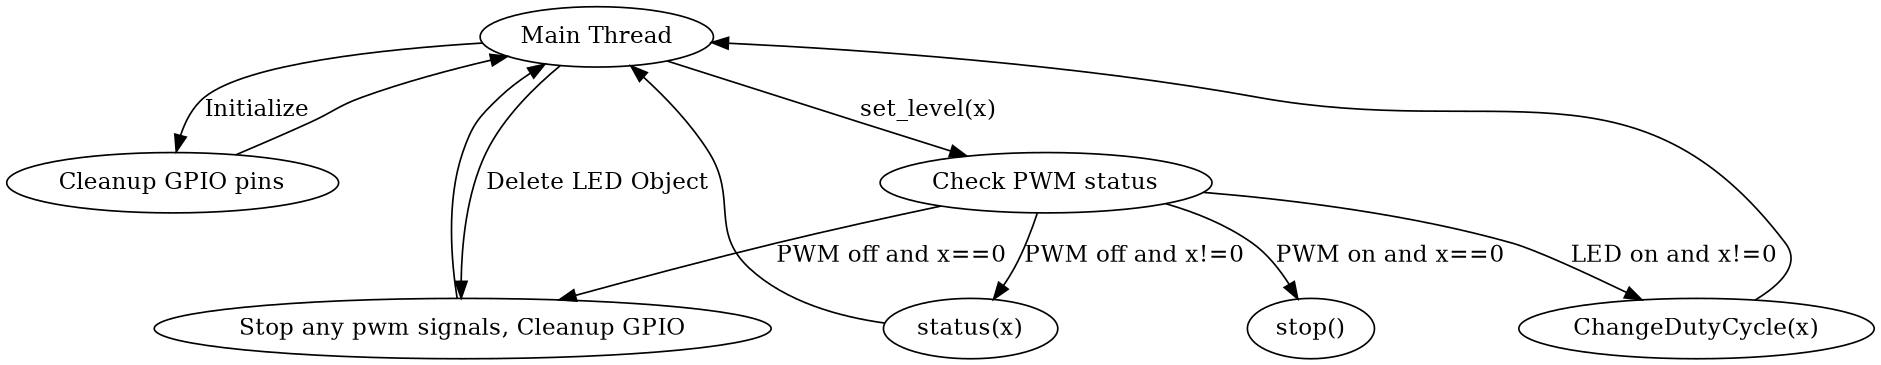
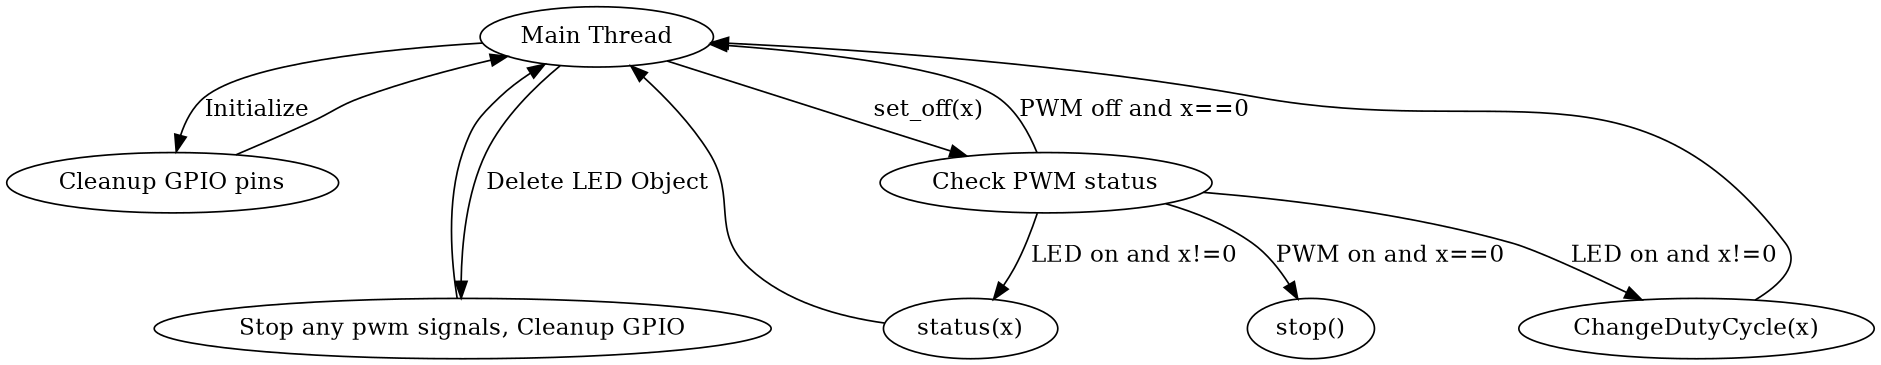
edge "Main Thread" -> "Check PWM status": label "set_level(x)" -> "set_off(x)"
edge "Check PWM status" -> "Stop any pwm signals, Cleanup GPIO": now "Check PWM status" -> "Main Thread"
edge "Check PWM status" -> "status(x)": label "PWM off and x!=0" -> "LED on and x!=0"
